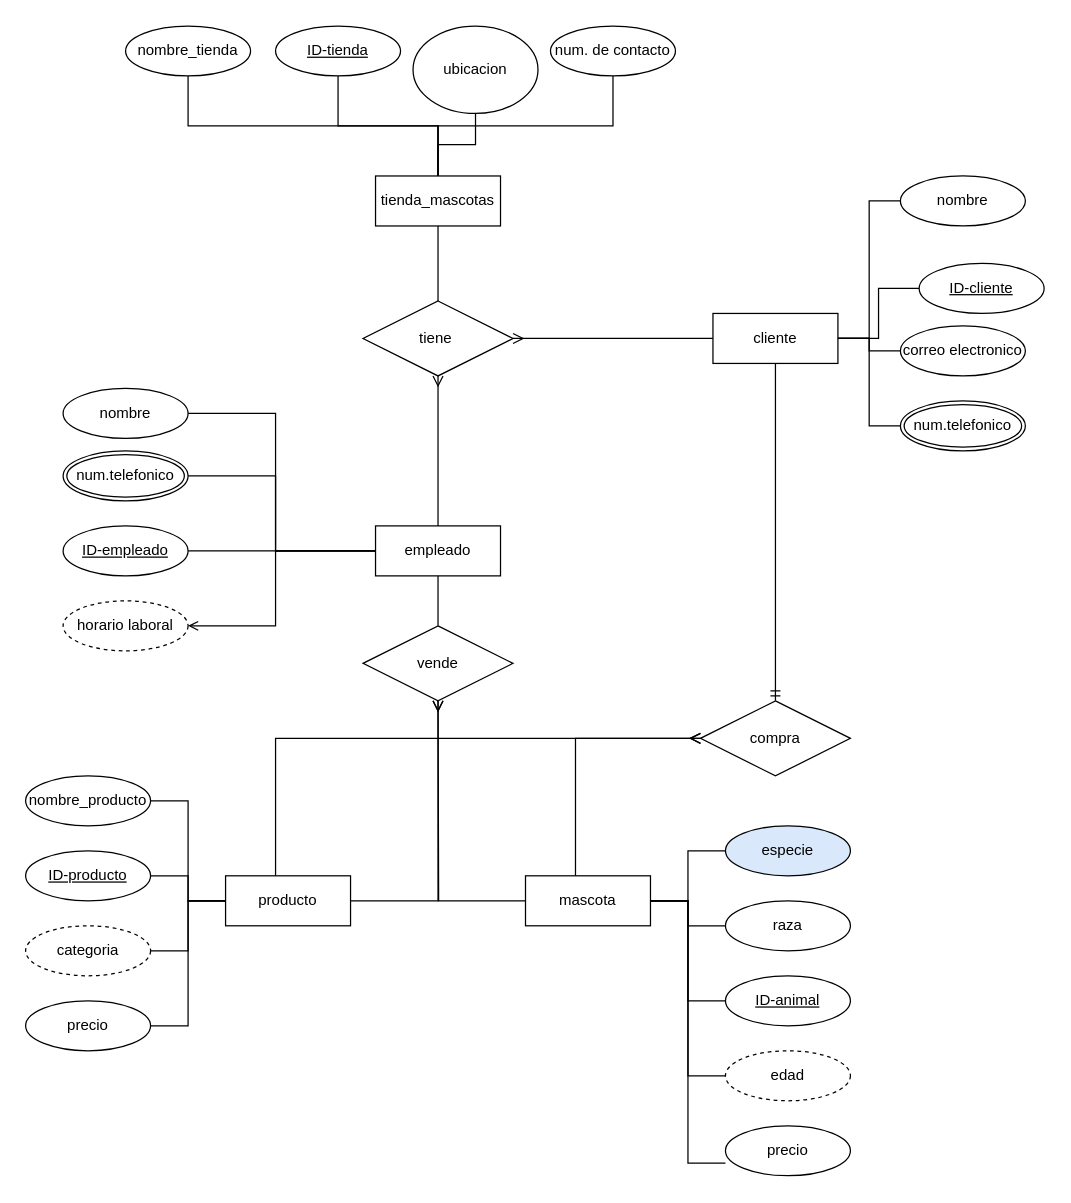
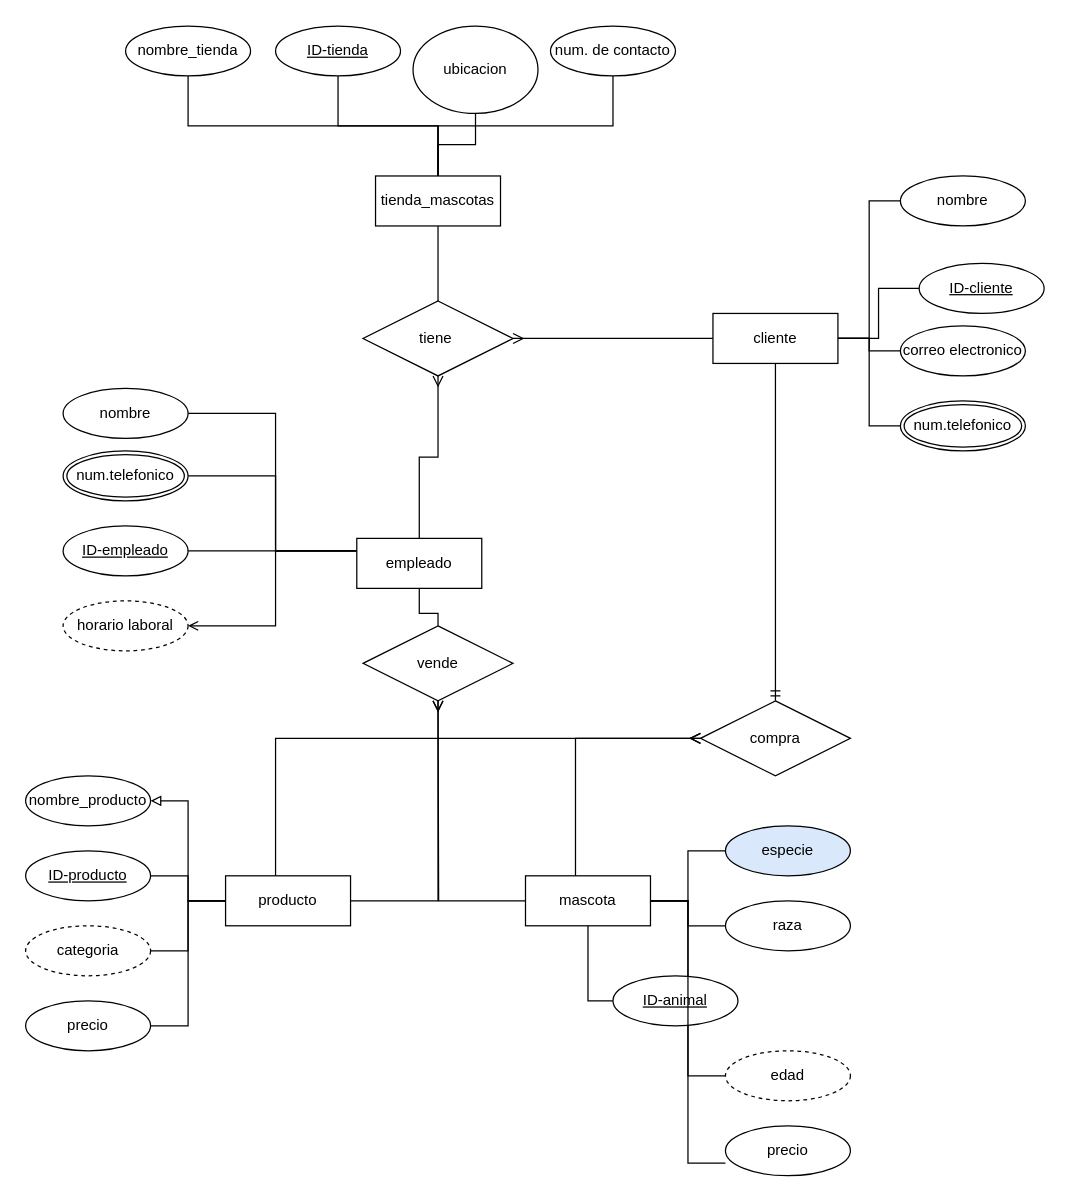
node "empleado": moved (438, 551) -> (419, 563)
edge "nombre_producto" -- "producto": arrowhead none -> block
node "ID-animal": moved (788, 1001) -> (676, 1001)
